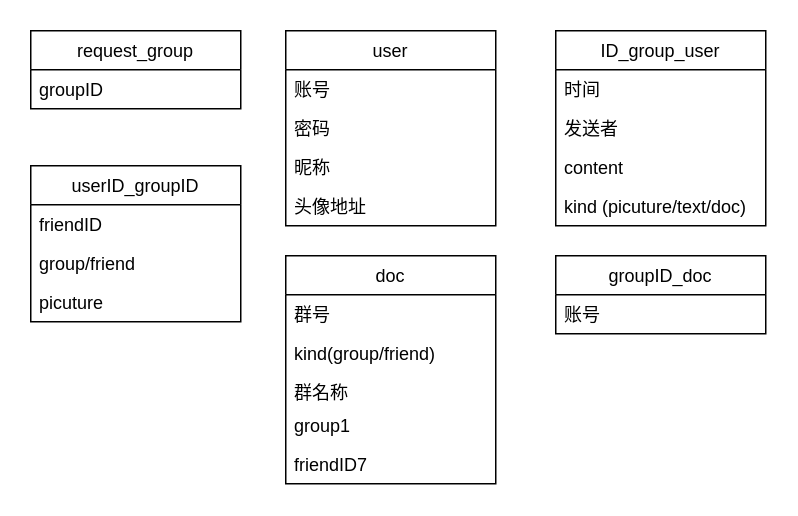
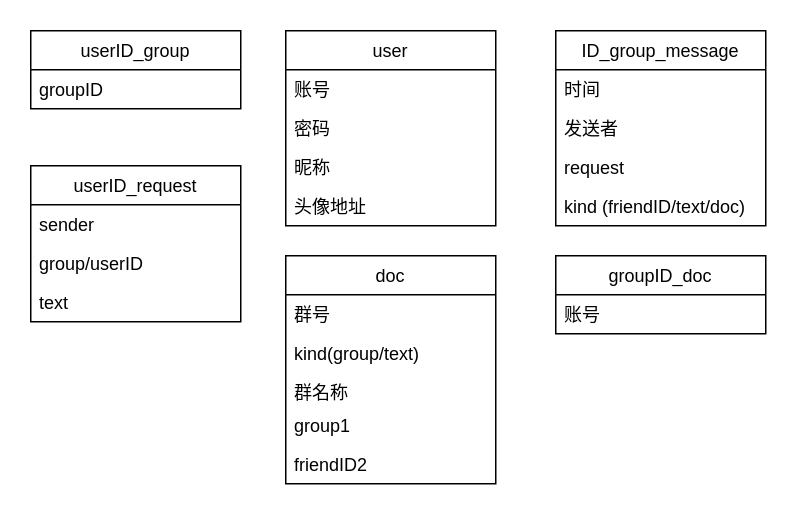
node "request_group": label "request_group" -> "userID_group"
node "ID_group_user": label "ID_group_user" -> "ID_group_message"
node "content": label "content" -> "request"
node "userID_groupID": label "userID_groupID" -> "userID_request"
node "kind (picuture/text/doc)": label "kind (picuture/text/doc)" -> "kind (friendID/text/doc)"
node "friendID": label "friendID" -> "sender"
node "group/friend": label "group/friend" -> "group/userID"
node "picuture": label "picuture" -> "text"
node "kind(group/friend)": label "kind(group/friend)" -> "kind(group/text)"
node "friendID7": label "friendID7" -> "friendID2"
